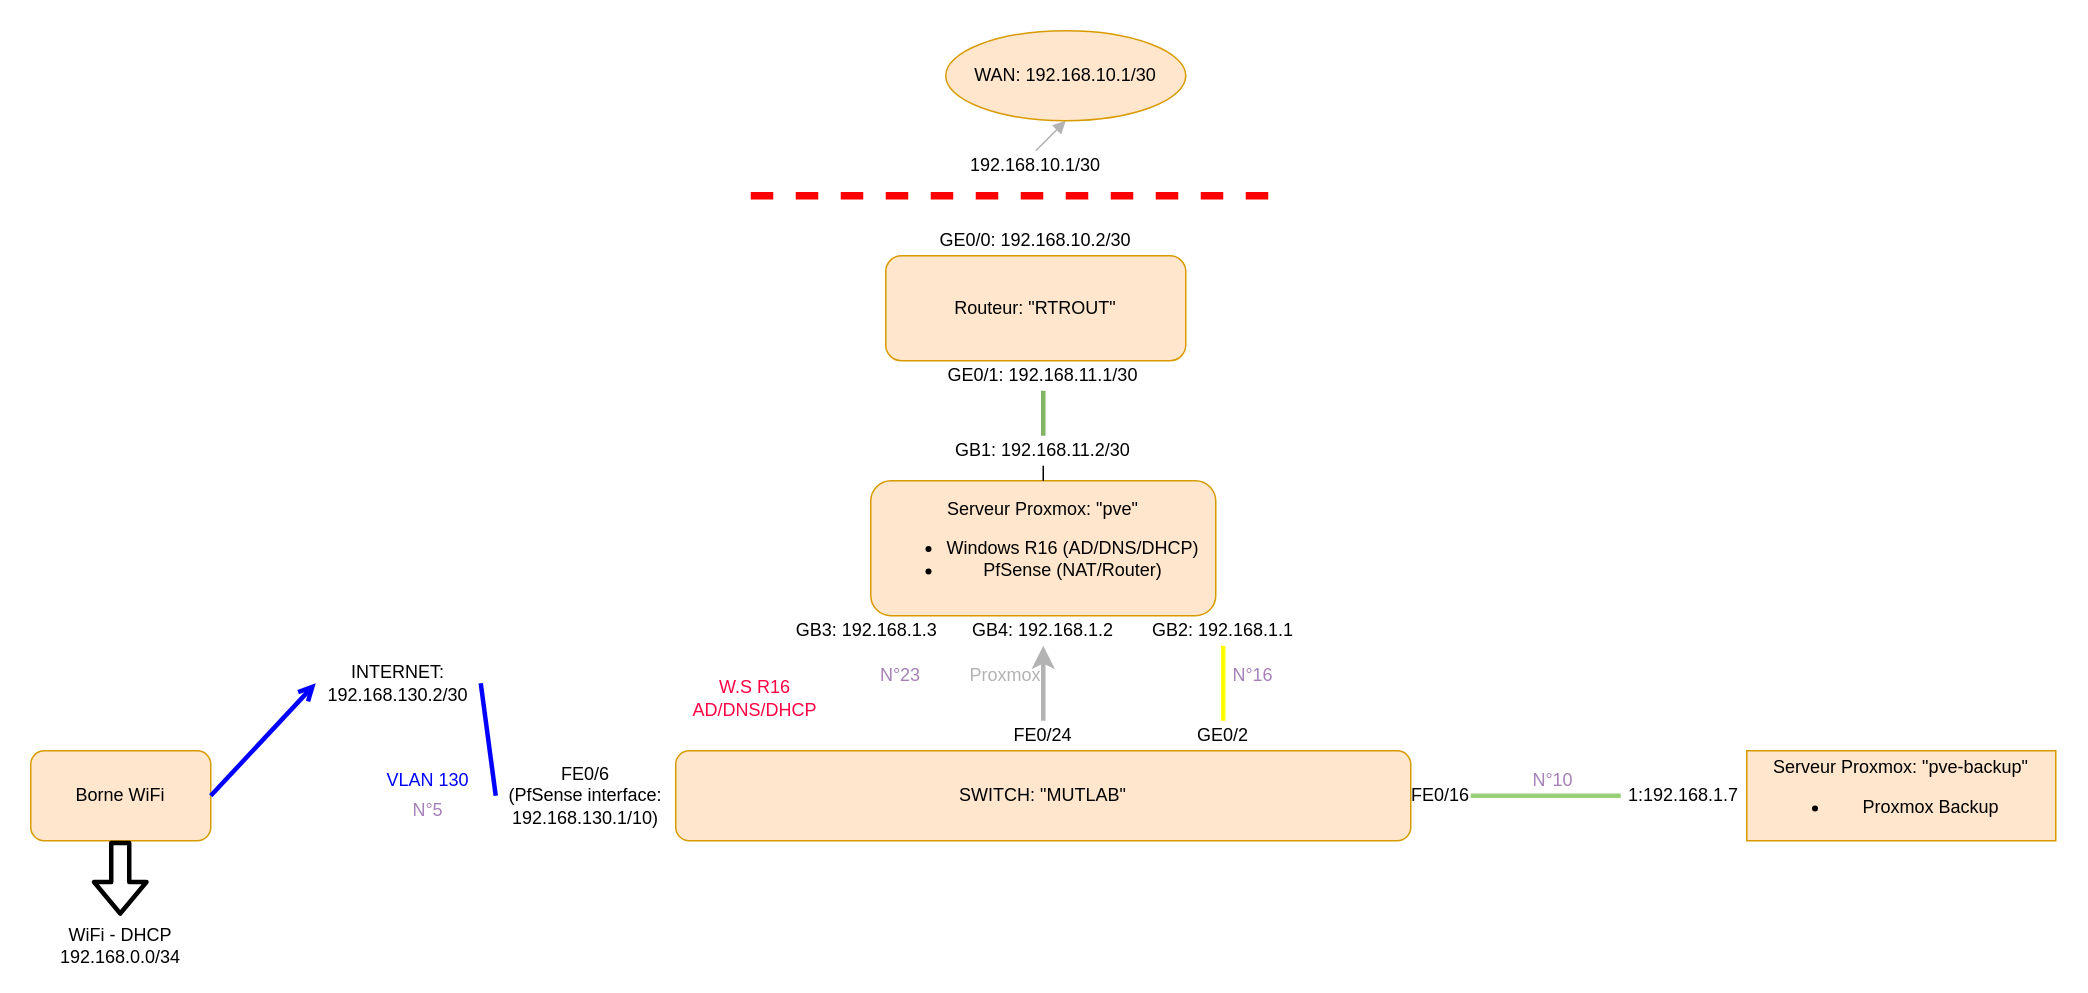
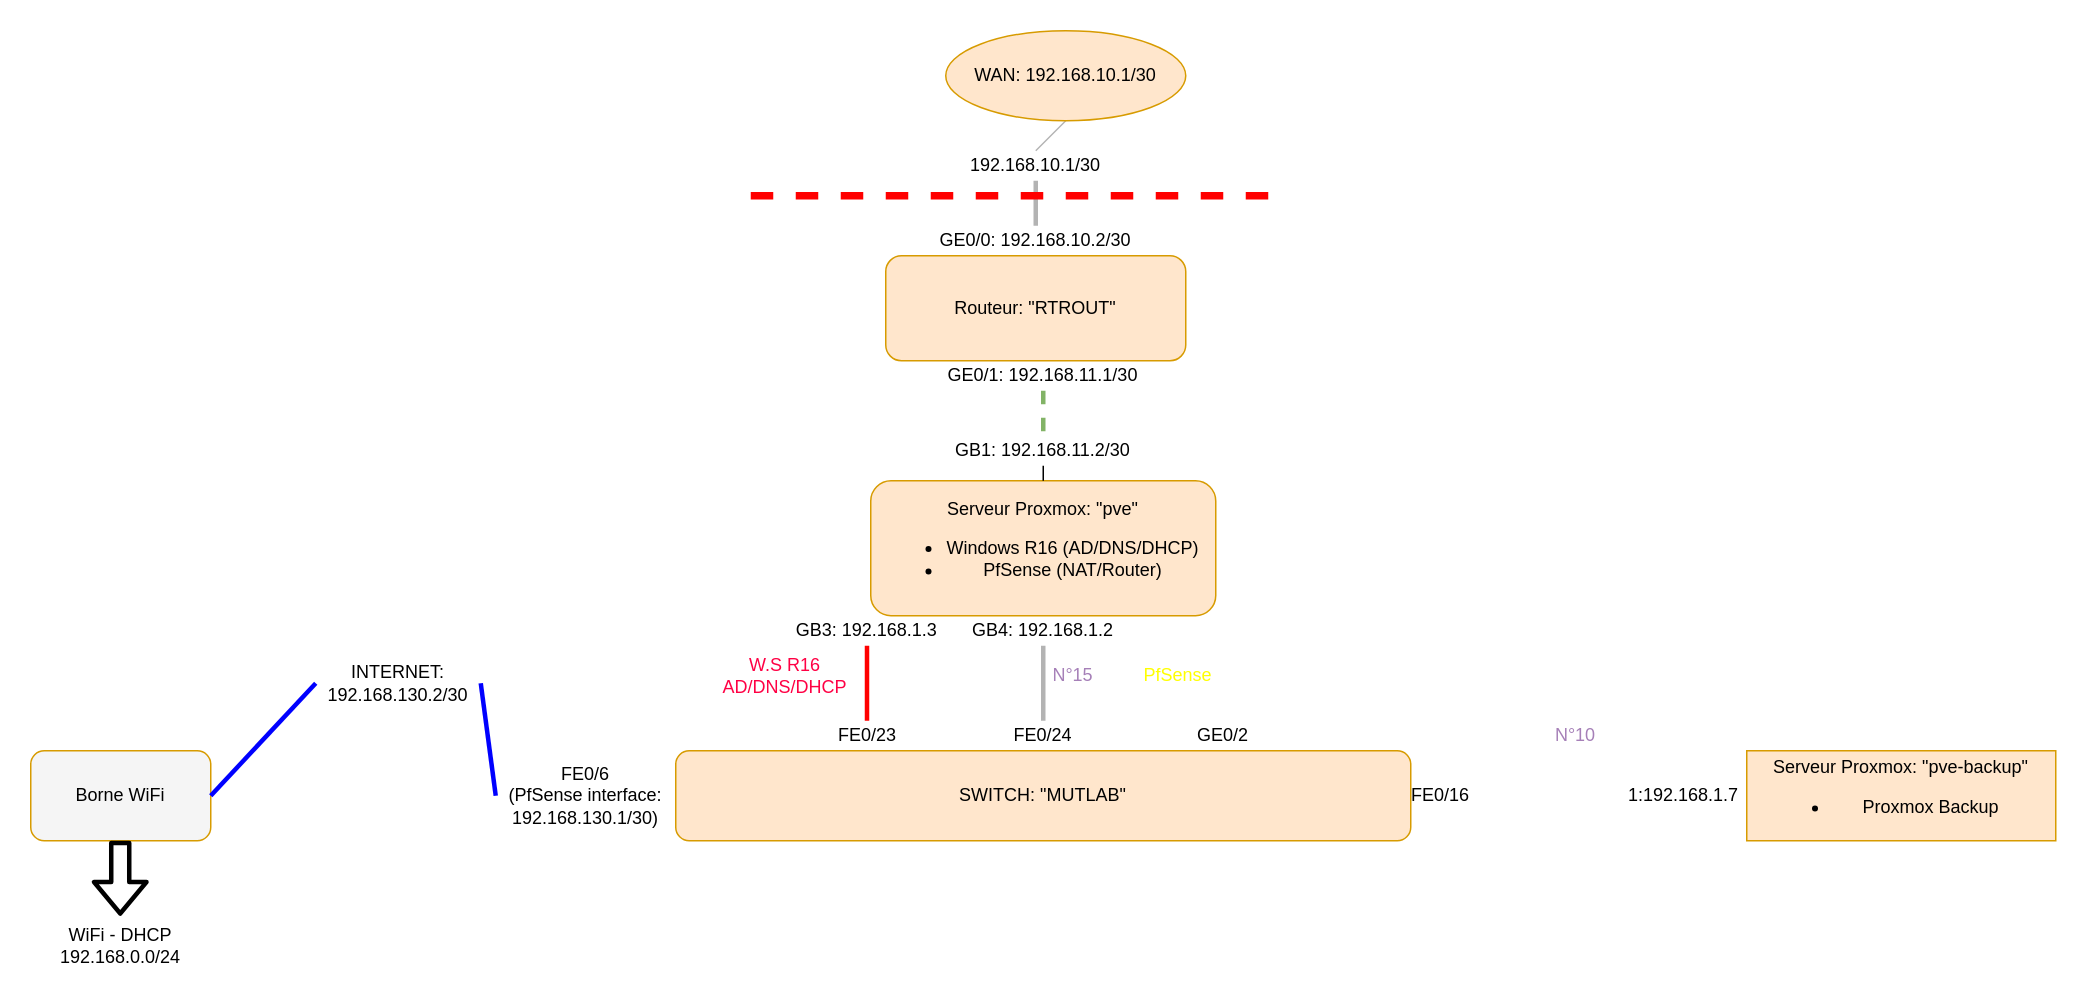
edge "192.168.10.1/30" -> "WAN: 192.168.10.1/30": arrowhead block -> none
edge "192.168.10.1/30" -- "GE0/0: 192.168.10.2/30": added
edge "GE0/1: 192.168.11.1/30" -- "GB1: 192.168.11.2/30": style solid -> dashed
node "GB2: 192.168.1.1": removed
edge "FE0/24" -> "GB4: 192.168.1.2": arrowhead classic -> none
node "N°23": removed
node "Proxmox": removed
node "N°15": added
node "PfSense": added
node "N°16": removed
edge "GB3: 192.168.1.3" -- "FE0/23": added
edge "GB2: 192.168.1.1" -- "GE0/2": removed
edge "Borne WiFi" -> "INTERNET: 192.168.130.2/30": arrowhead open -> none
node "W.S R16 AD/DNS/DHCP": moved (755, 698) -> (785, 676)
node "FE0/23": added
node "VLAN 130": removed
node "N°10": moved (1553, 781) -> (1576, 736)
node "Borne WiFi": fillcolor #ffe6cc -> #f5f5f5
node "FE0/6 (PfSense interface: 192.168.130.1/10)": label "FE0/6 (PfSense interface: 192.168.130.1/10)" -> "FE0/6 (PfSense interface: 192.168.130.1/30)"
edge "FE0/16" -- "1:192.168.1.7": removed
node "N°5": removed
node "WiFi - DHCP 192.168.0.0/34": label "WiFi - DHCP 192.168.0.0/34" -> "WiFi - DHCP 192.168.0.0/24"
